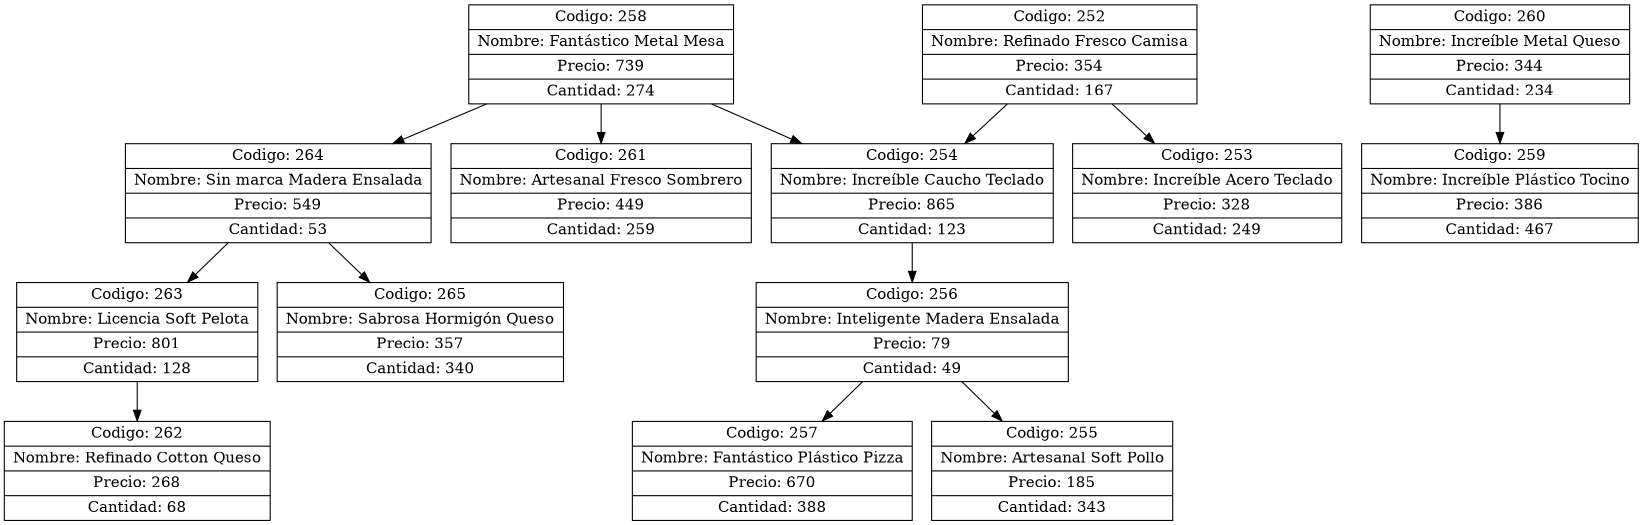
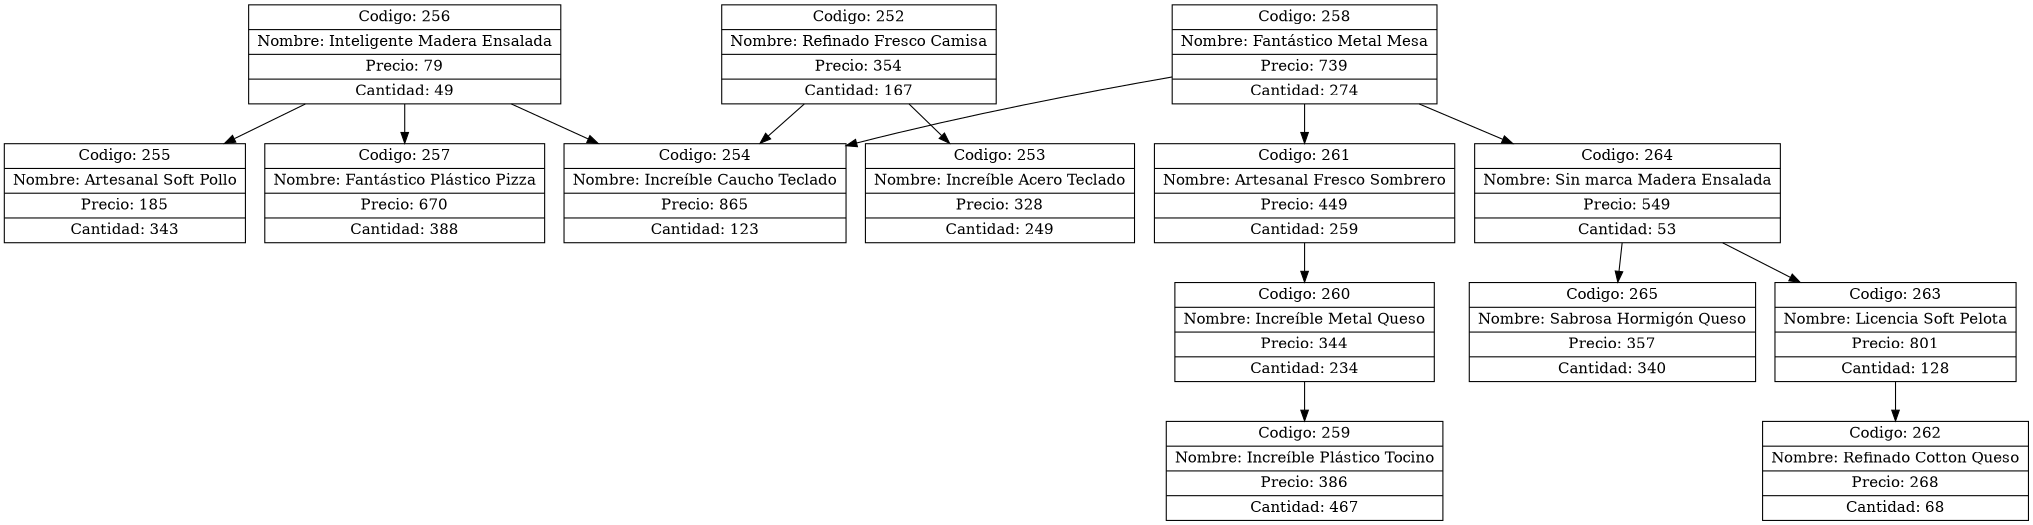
edge "Codigo: 254" -> "Codigo: 256": reversed
edge "Codigo: 261" -> "Codigo: 260": added
